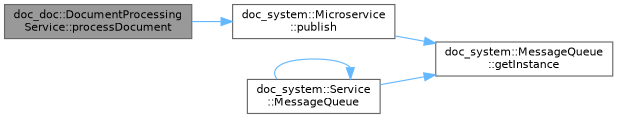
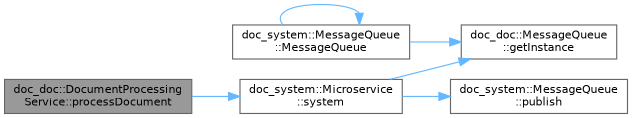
node "doc_system::Microservice ::publish": label "doc_system::Microservice ::publish" -> "doc_system::Microservice ::system"
node "doc_system::MessageQueue ::getInstance": label "doc_system::MessageQueue ::getInstance" -> "doc_doc::MessageQueue ::getInstance"
node "doc_system::Service ::MessageQueue": label "doc_system::Service ::MessageQueue" -> "doc_system::MessageQueue ::MessageQueue"
node "doc_system::MessageQueue ::publish": added
